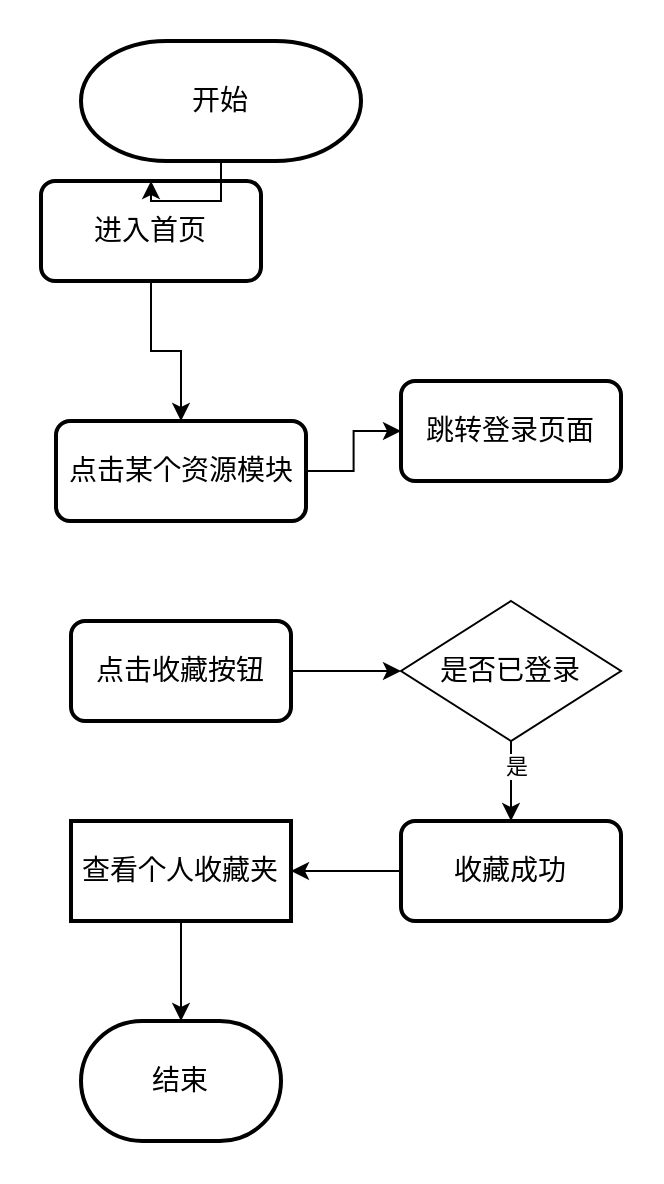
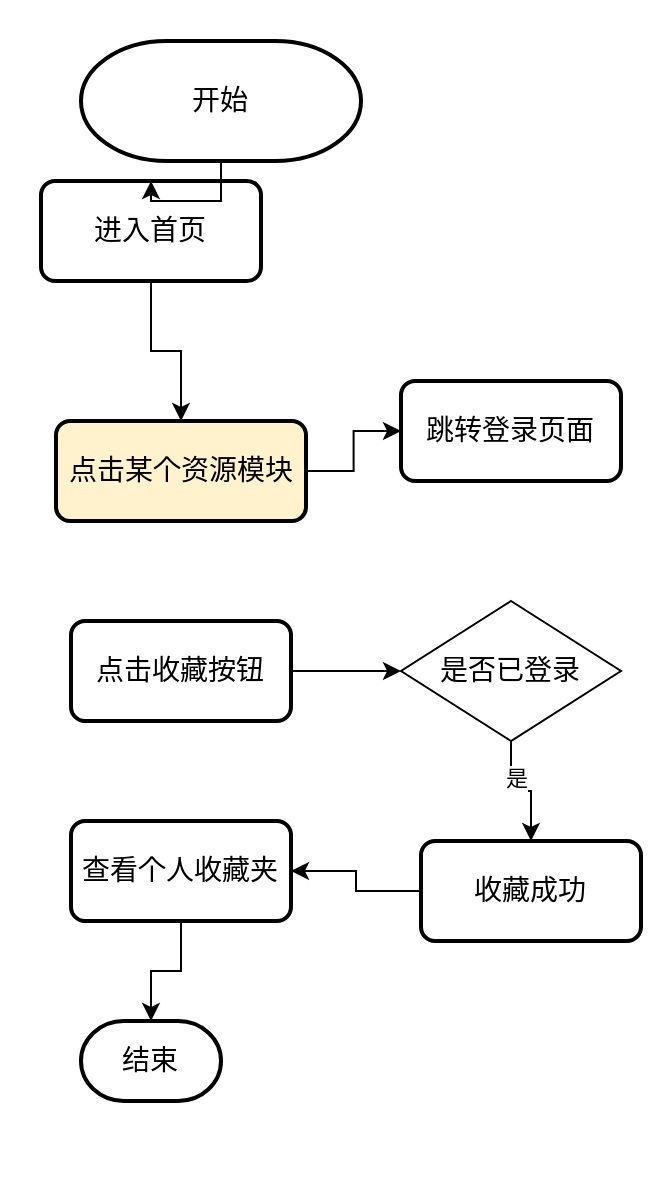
node "点击某个资源模块": fillcolor #ffffff -> #fff2cc
node "查看个人收藏夹": shape rectangle -> rounded rectangle
node "收藏成功": moved (511, 871) -> (531, 891)
node "结束": size 200x120 -> 140x80
